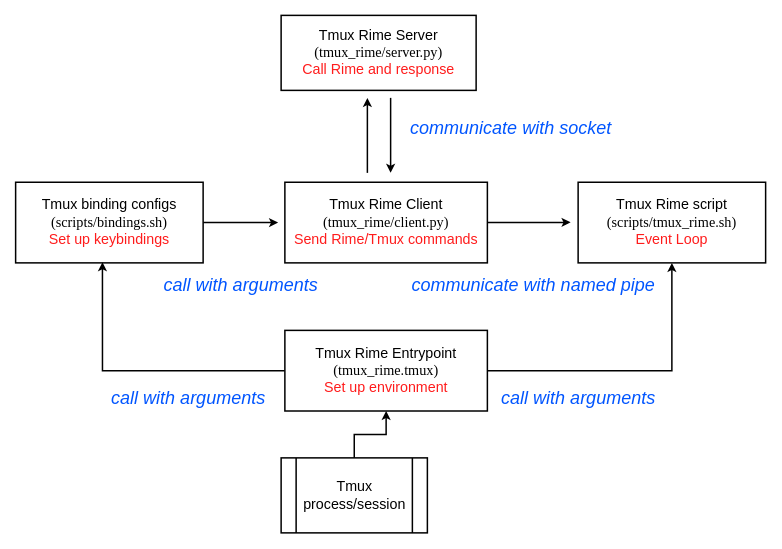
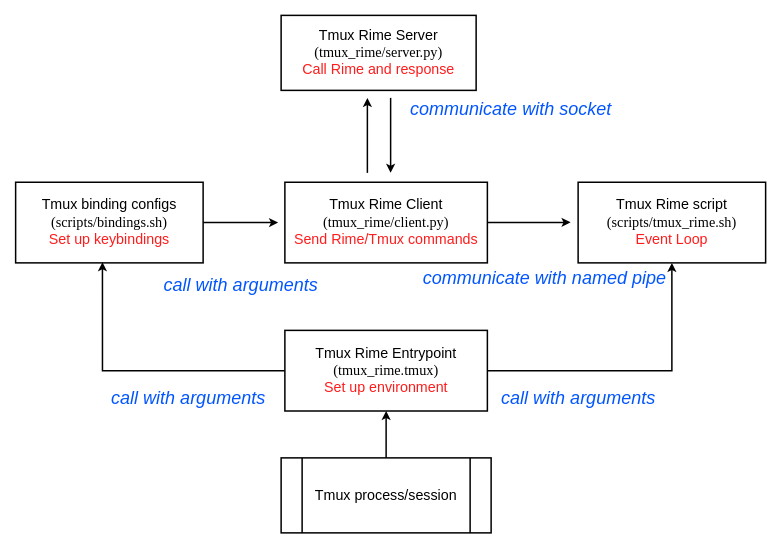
node "communicate with socket": moved (510, 128) -> (510, 109)
node "communicate with named pipe": moved (533, 285) -> (544, 278)
node "Tmux process/session": size 146x75 -> 210x75
